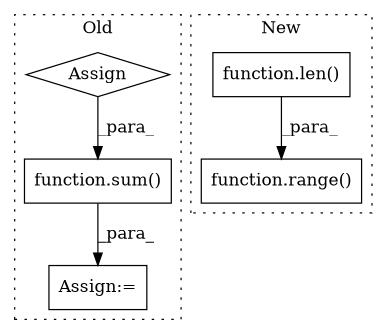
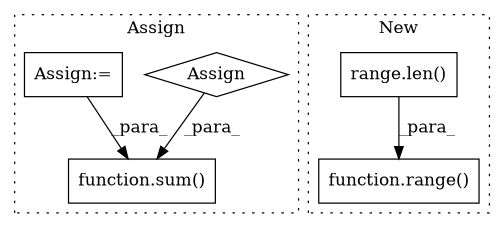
cluster "Old": label "Old" -> "Assign"
node "function.len()": label "function.len()" -> "range.len()"
edge "function.sum()" -> "Assign:=": reversed
